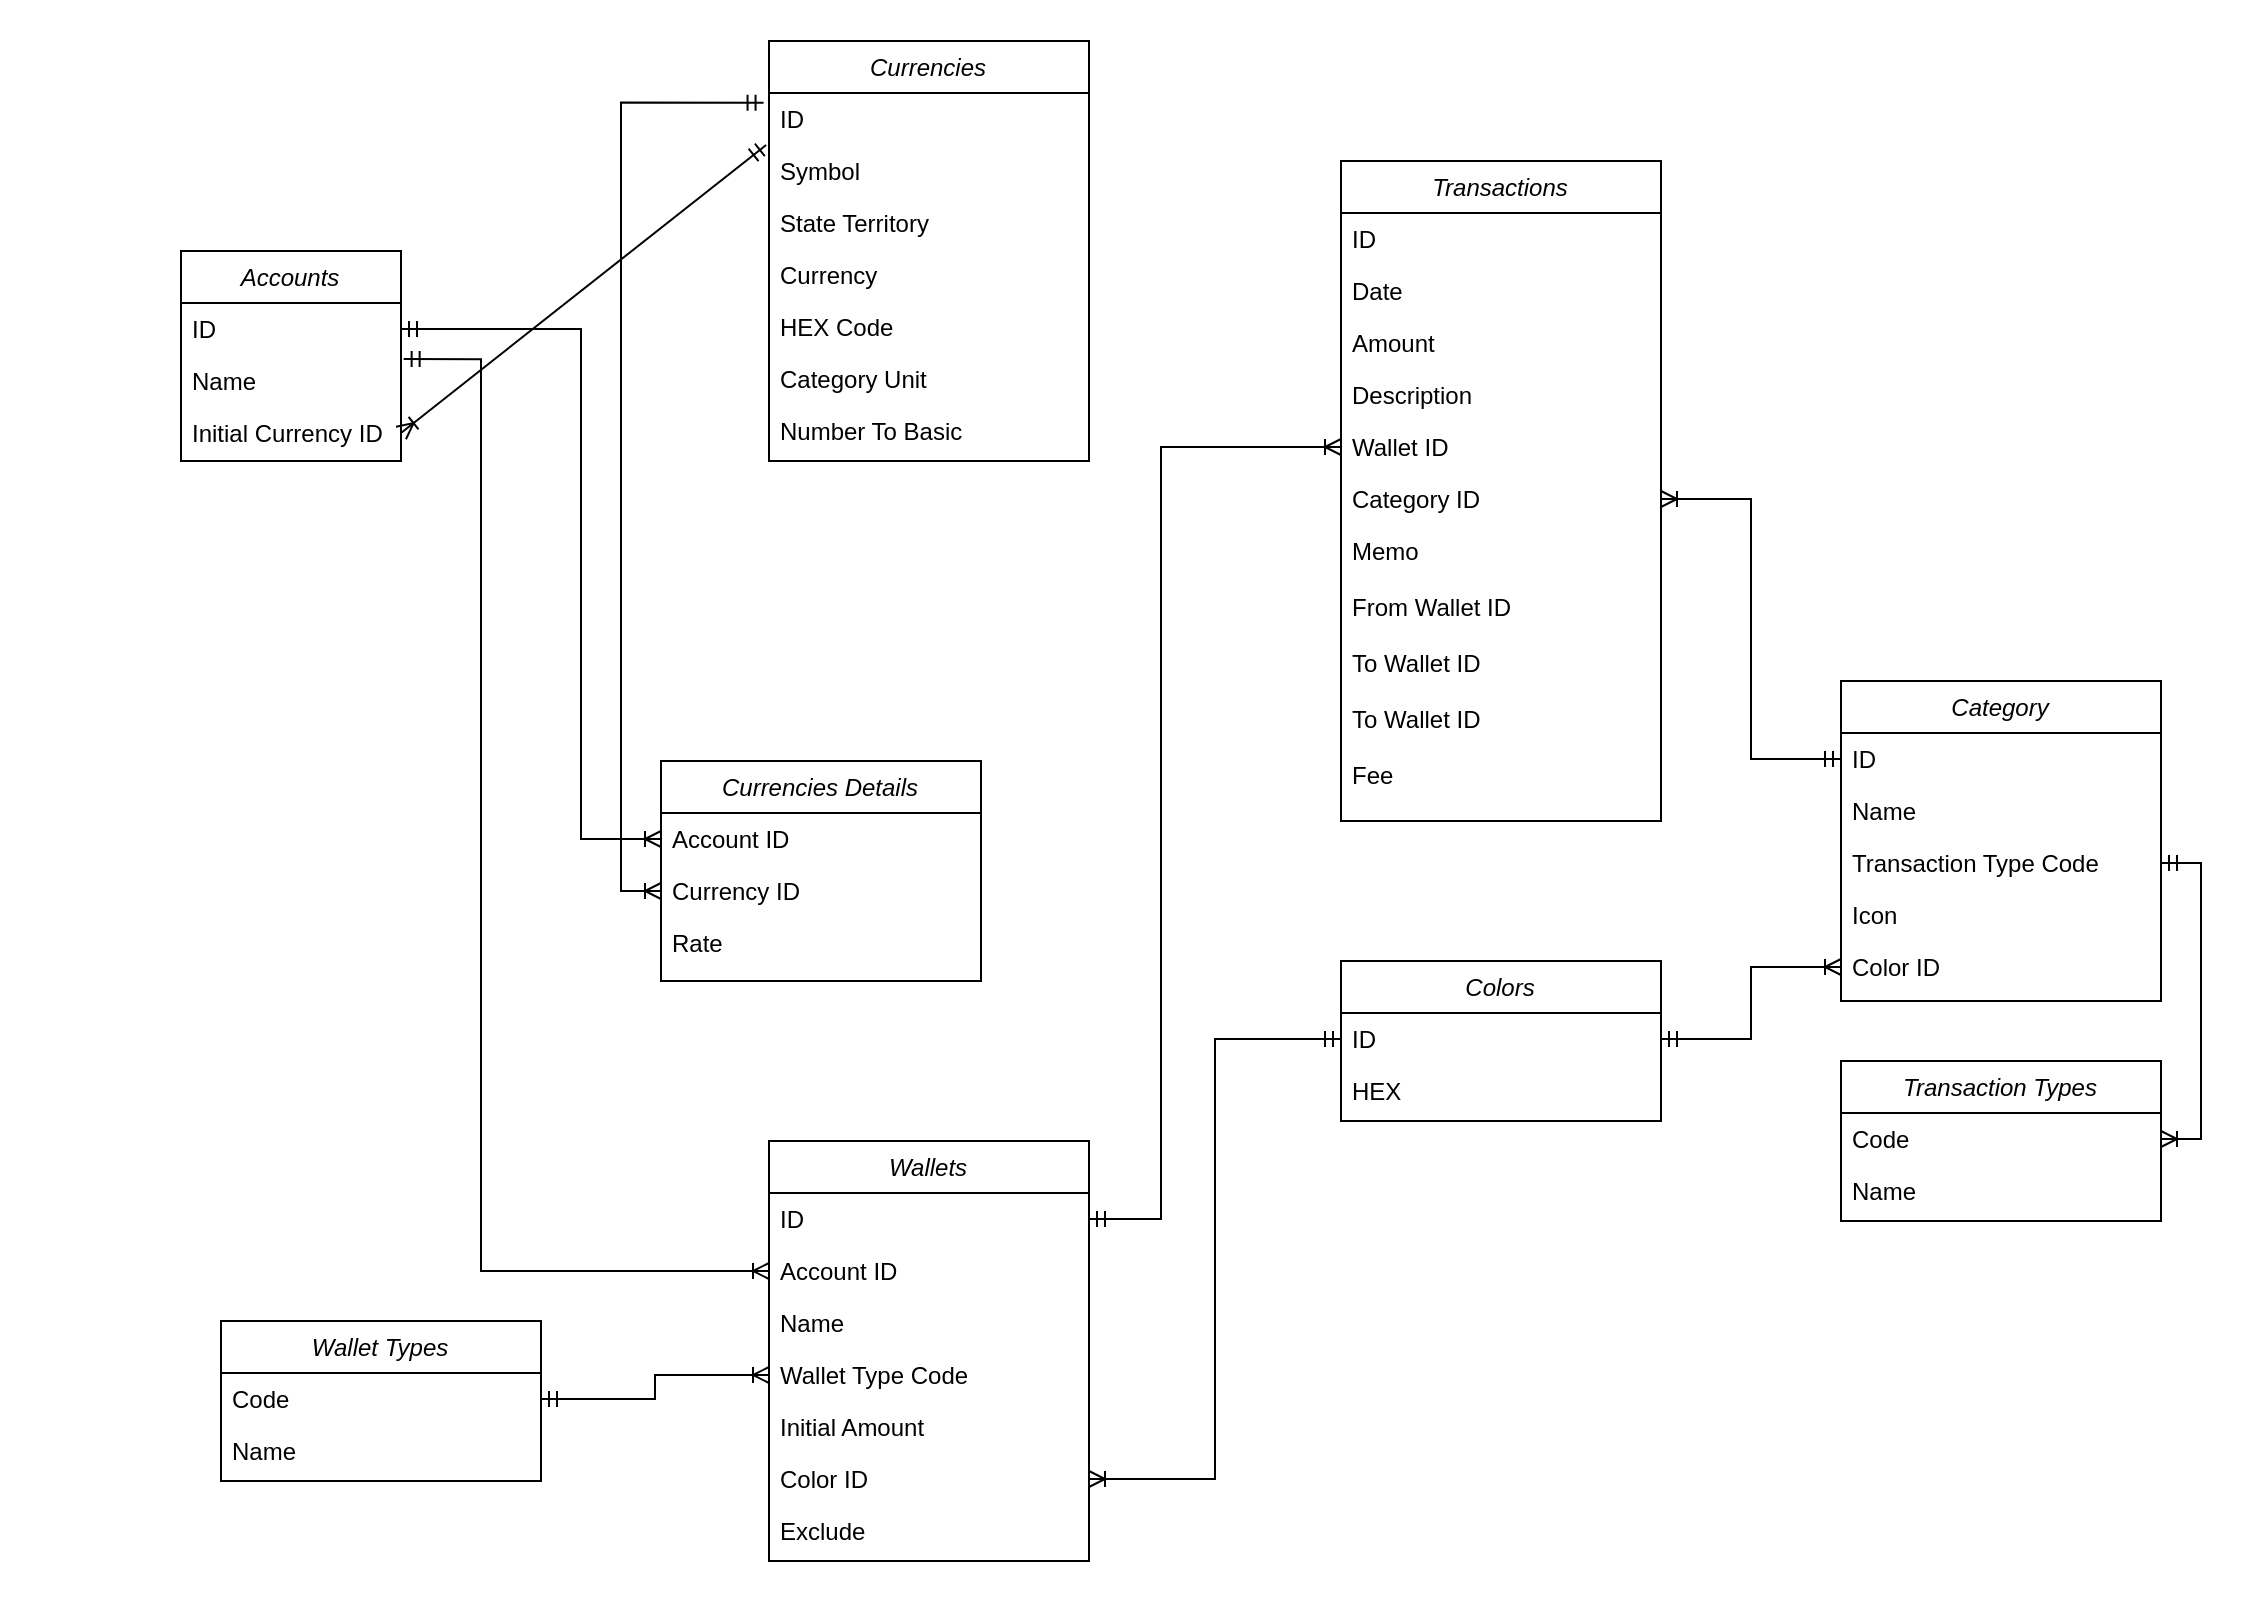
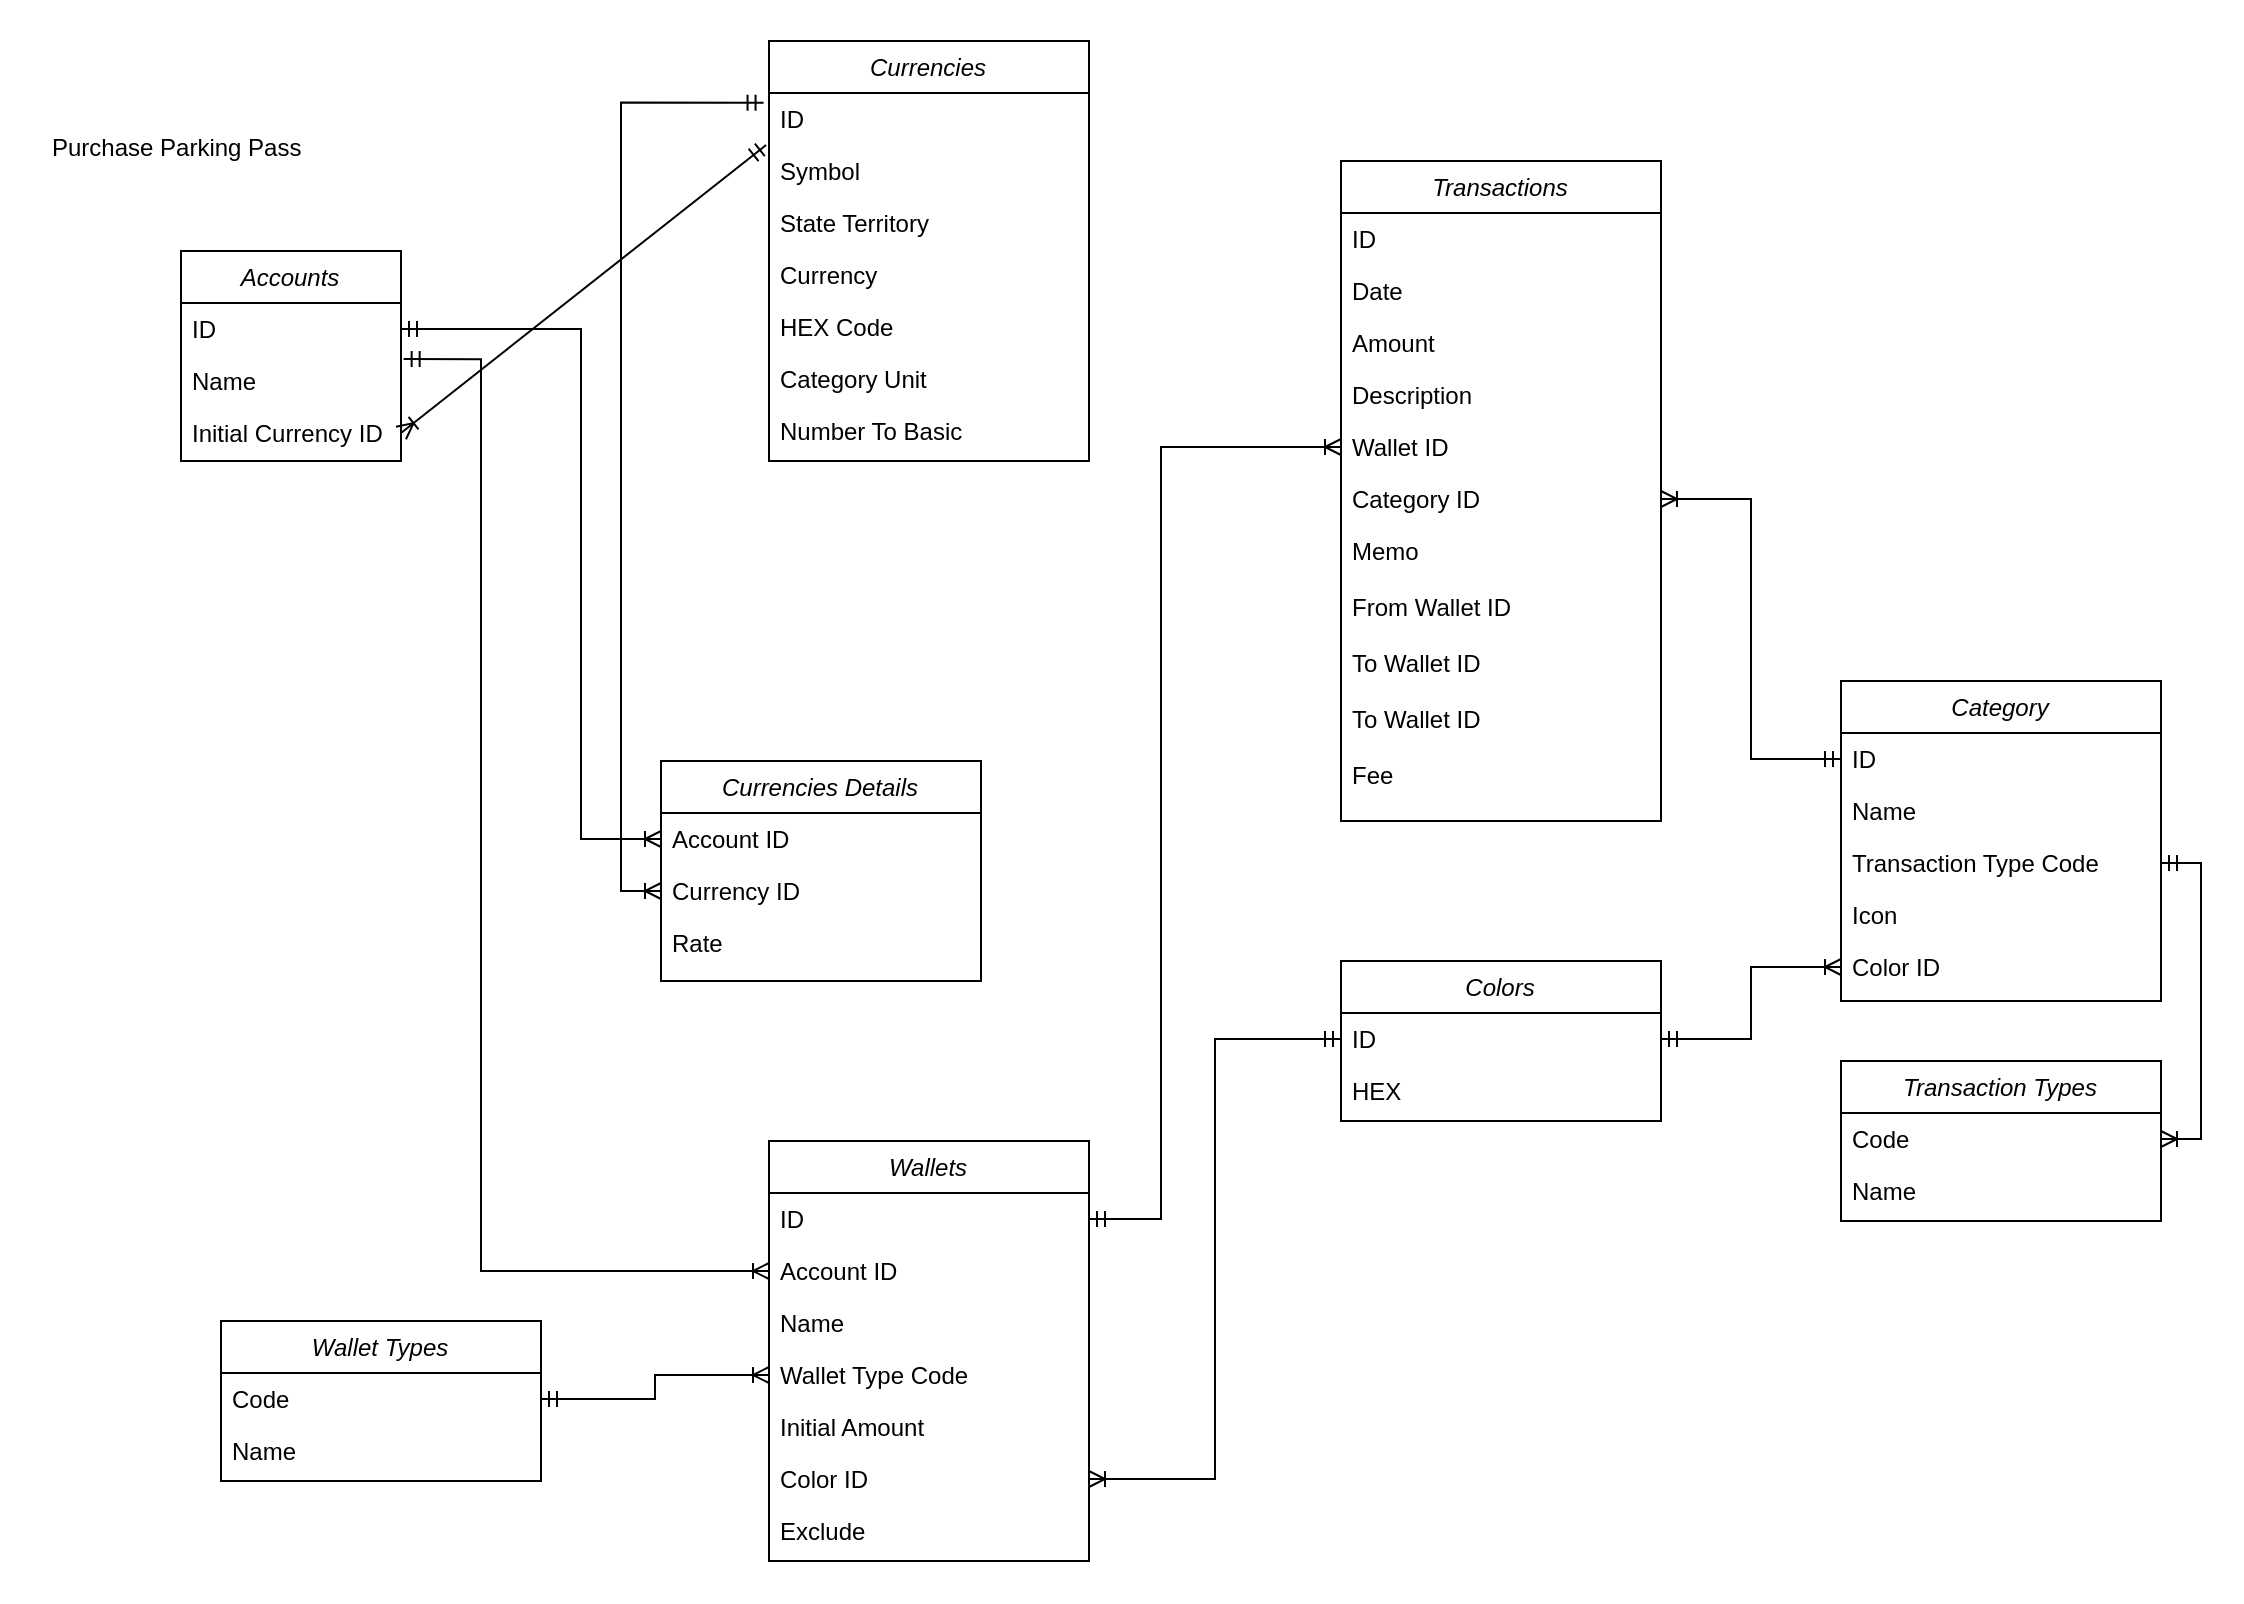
node "Purchase Parking Pass": added
